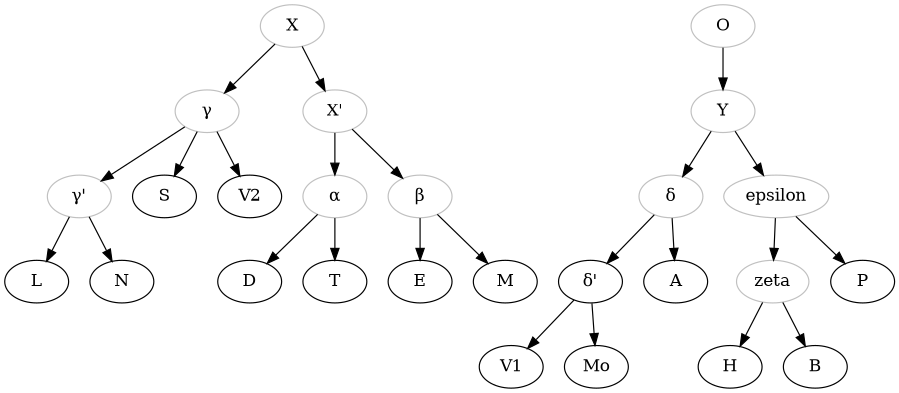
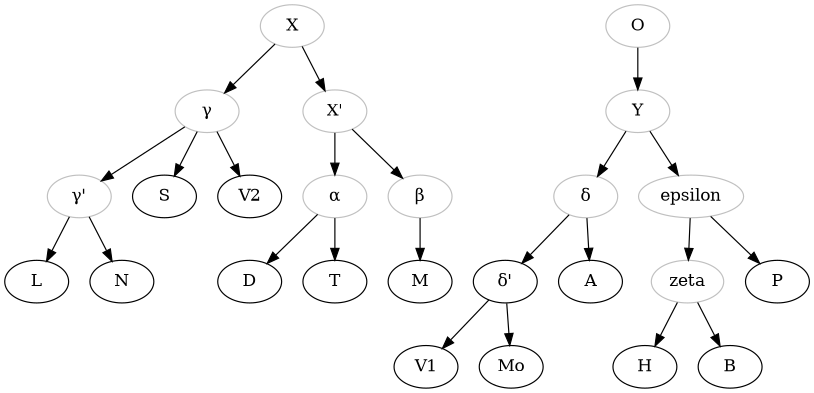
node "E": removed
